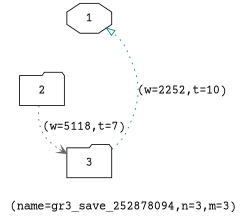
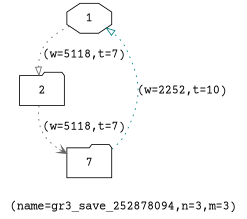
edge "1" -> "2": added, label "(w=5118,t=7)"
node "3": label "3" -> "7"
